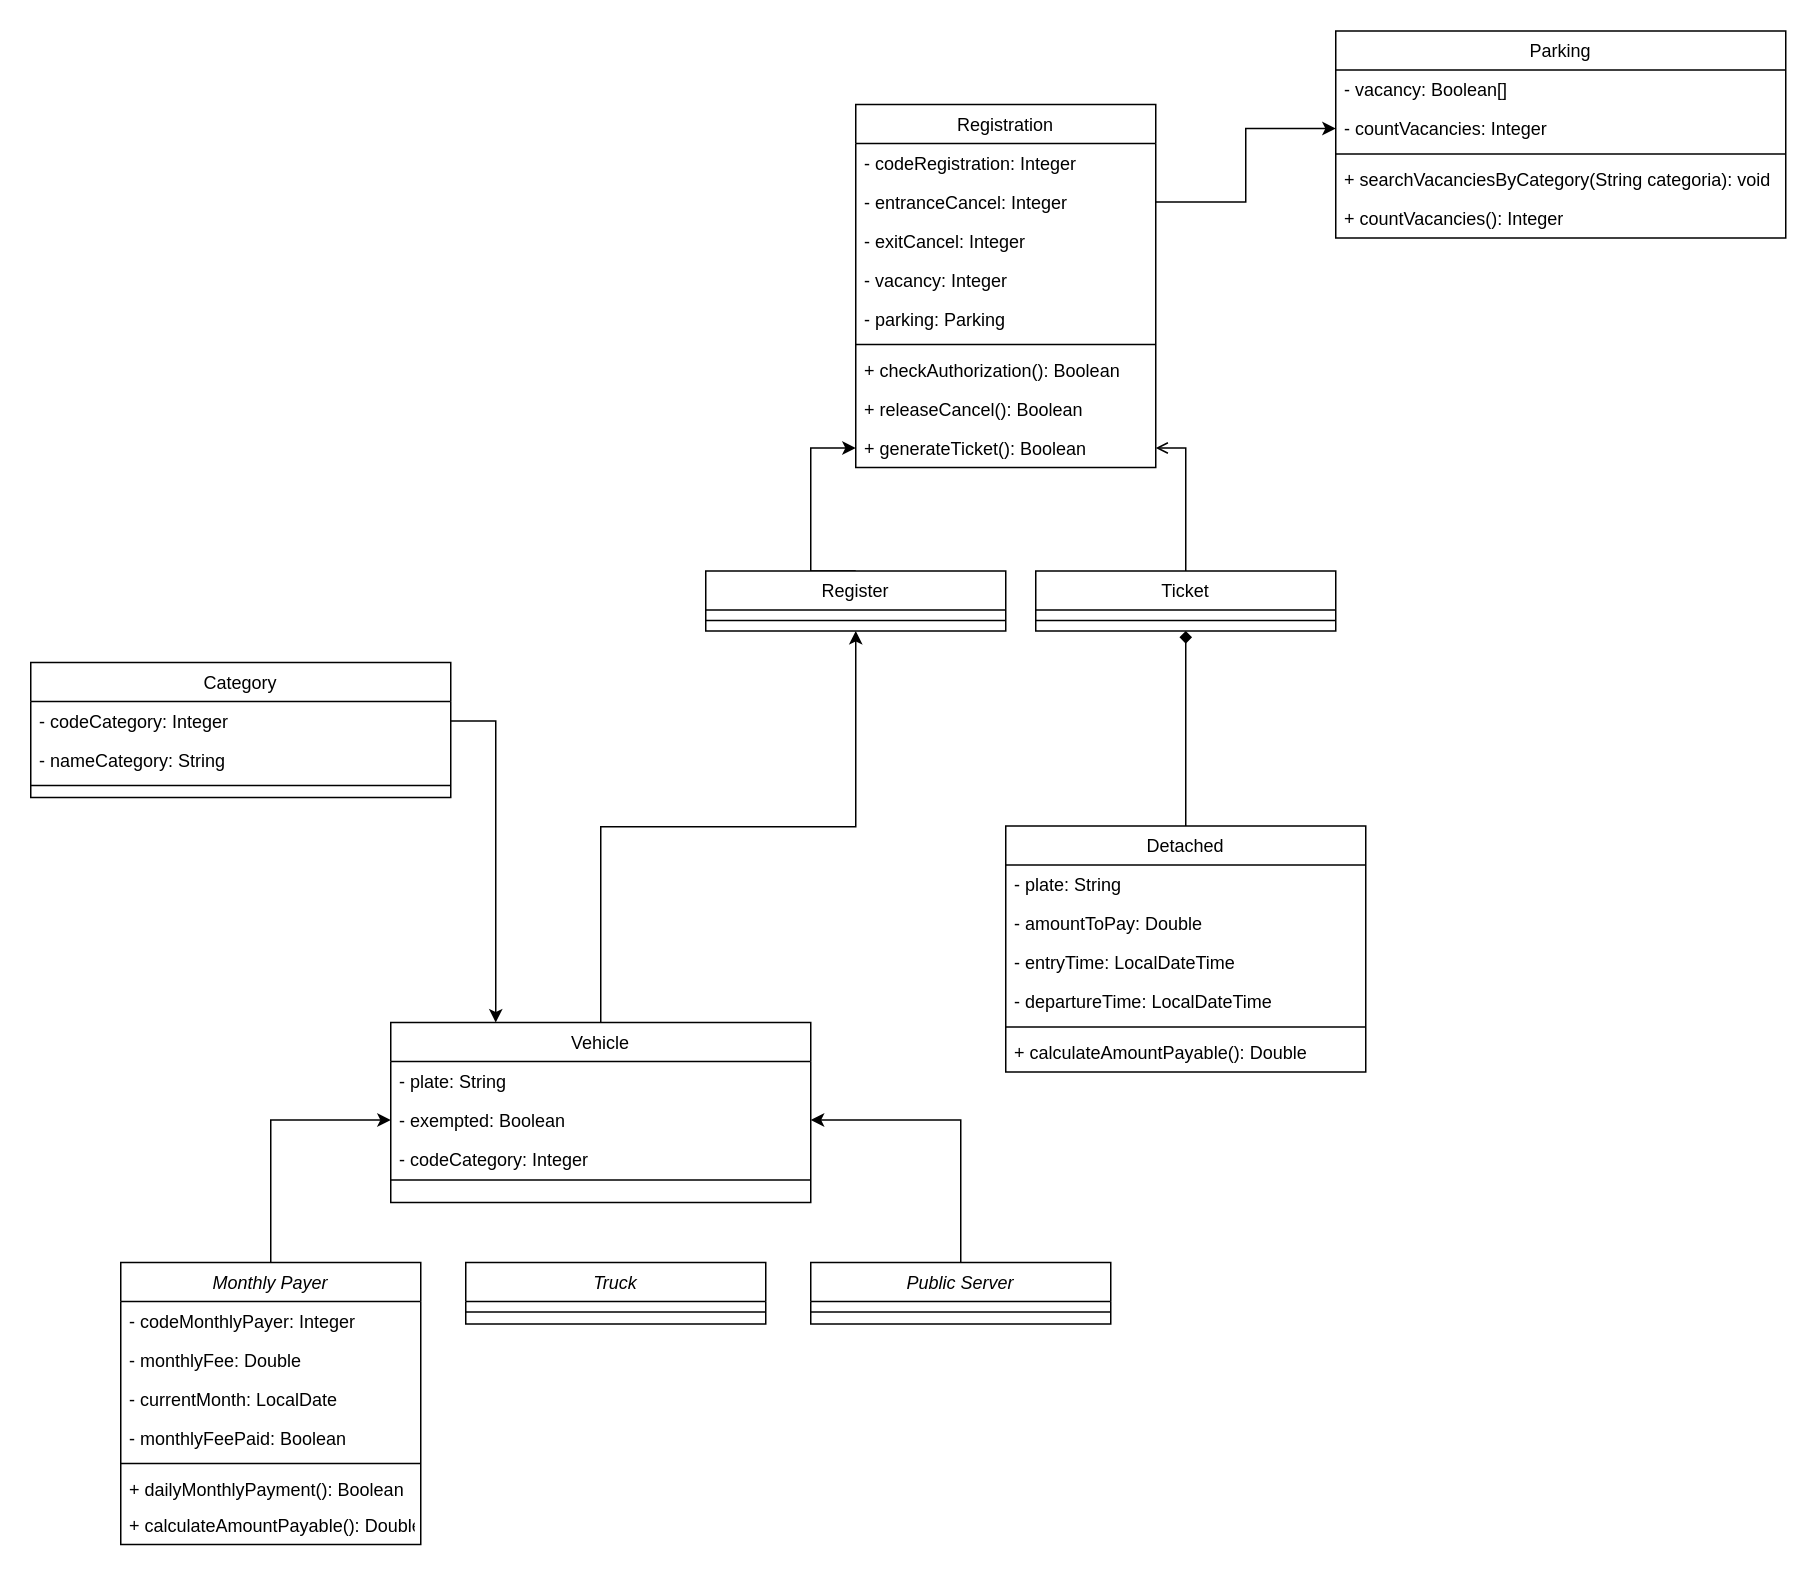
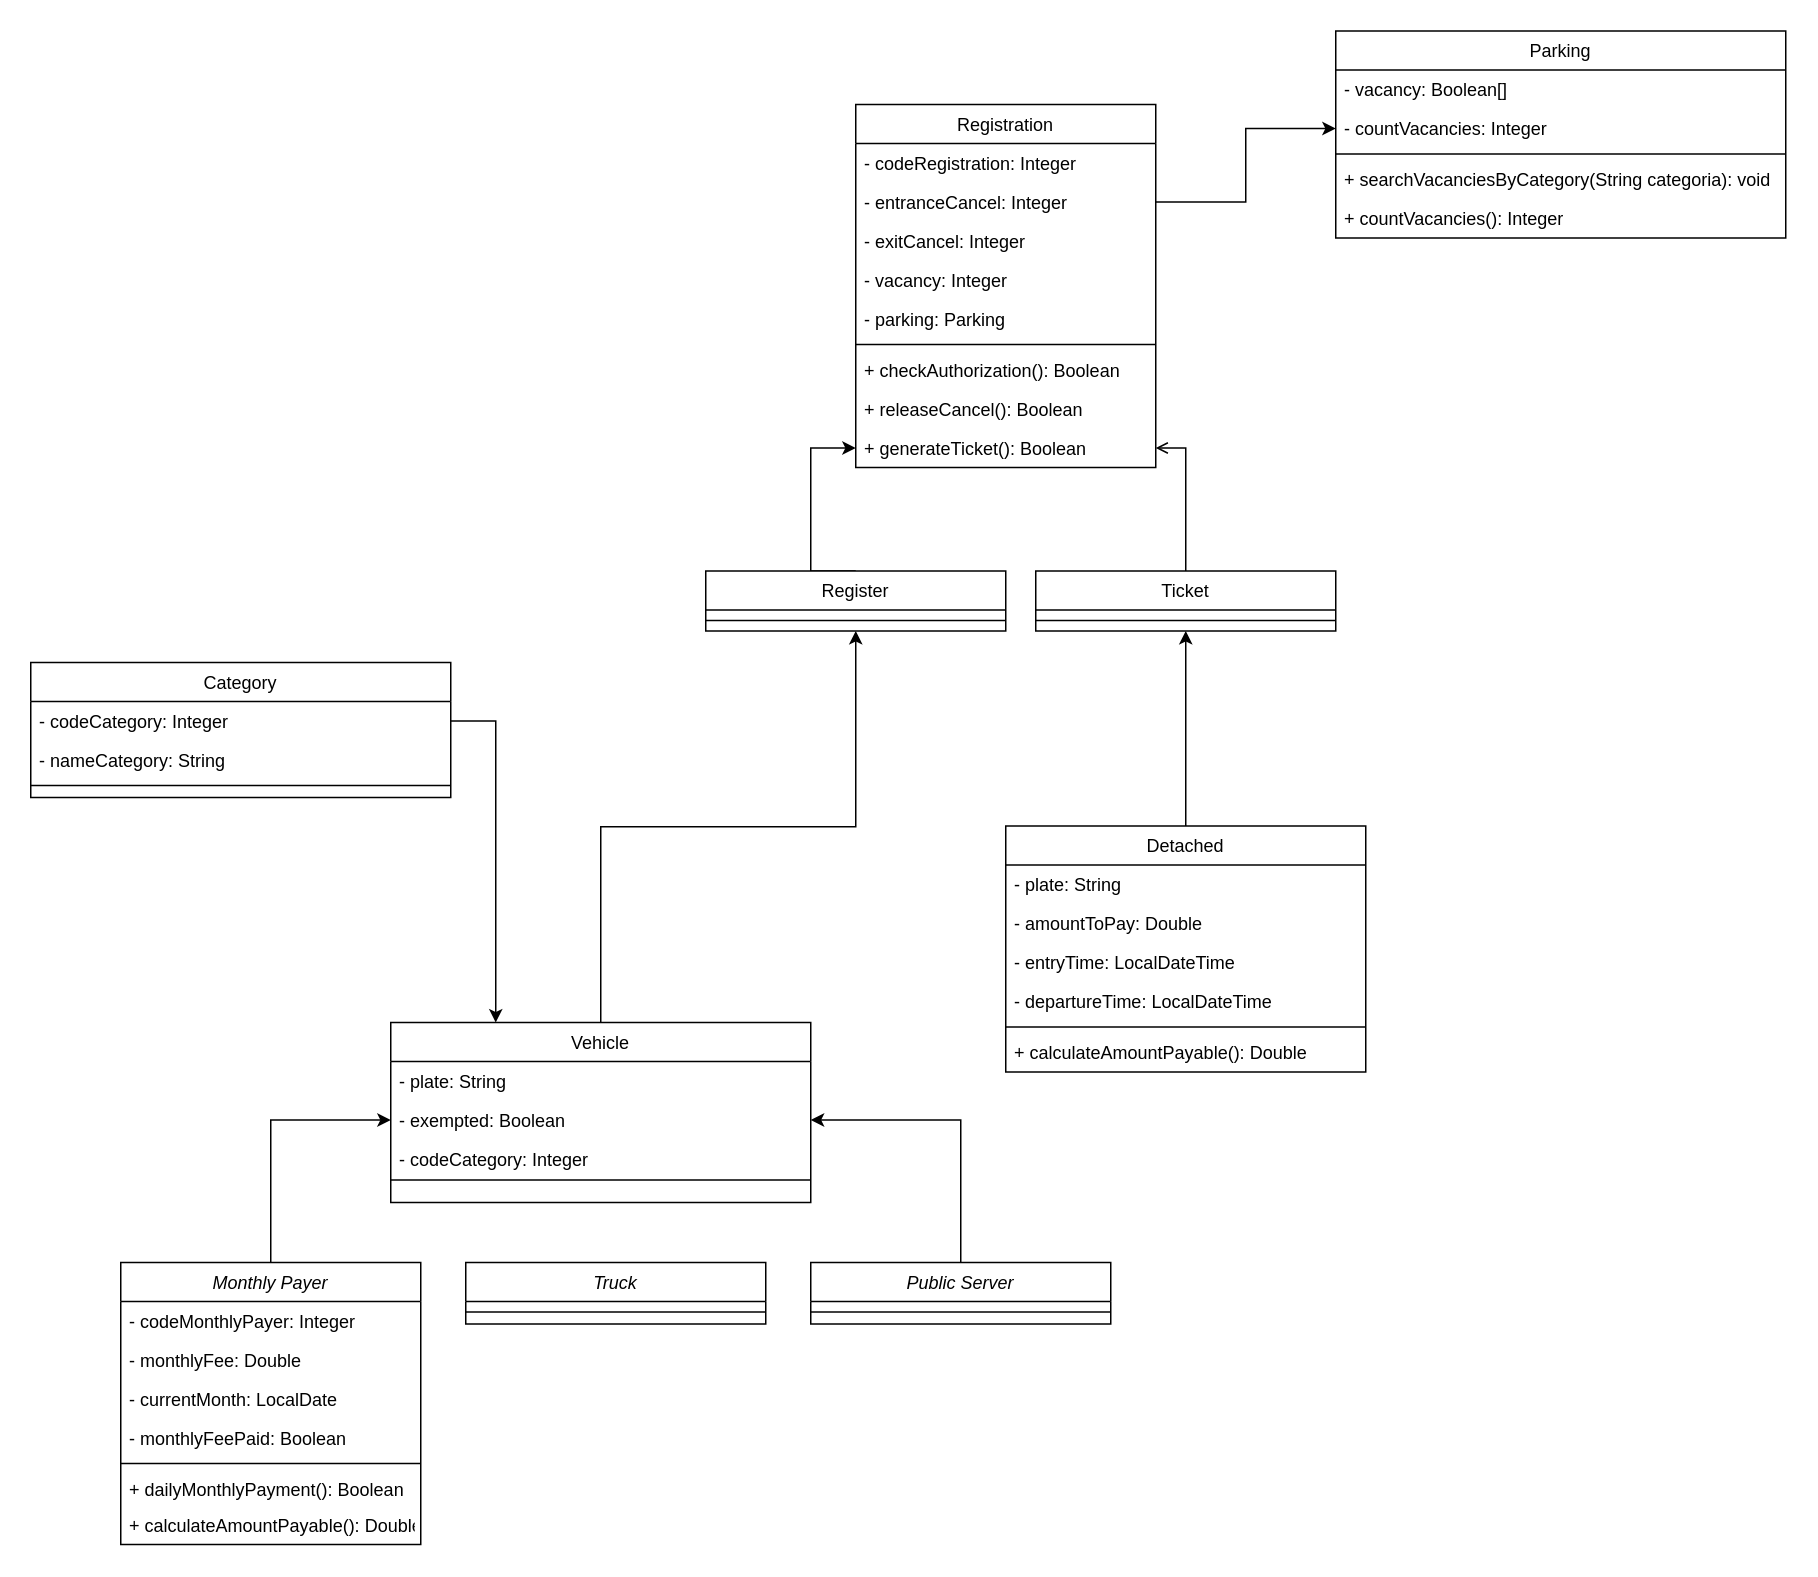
edge "Detached" -> "Ticket": arrowhead diamond -> classic
